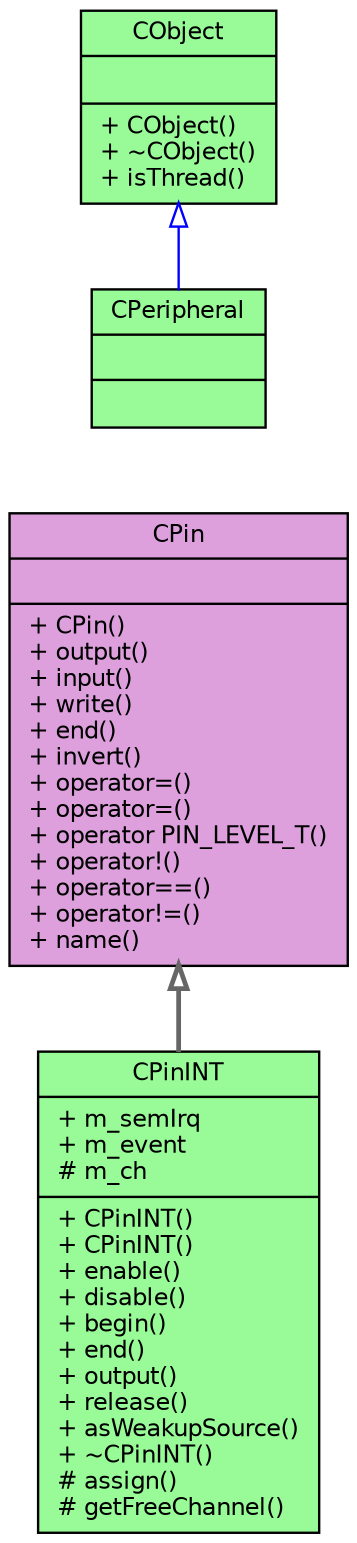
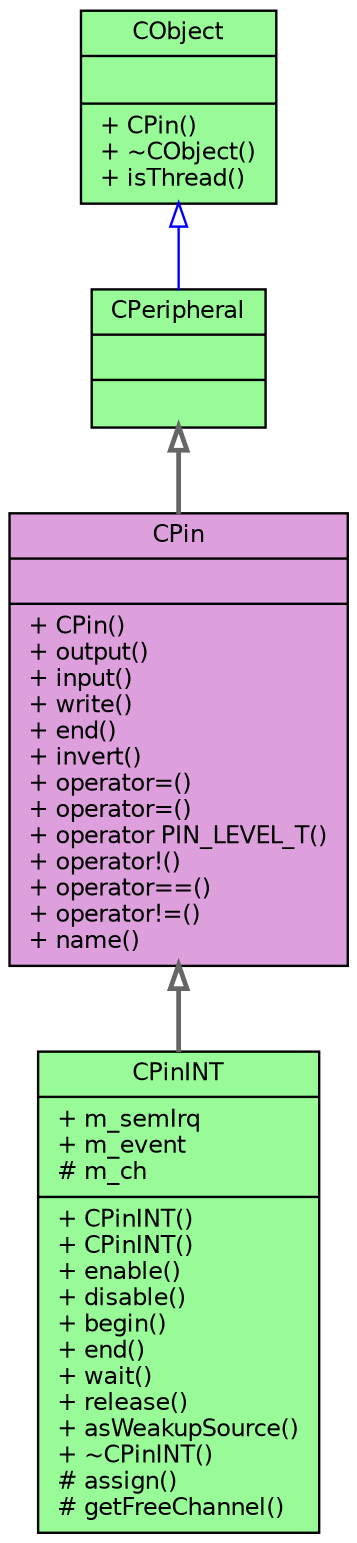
node "CObject": text "+ CObject()" -> "+ CPin()"
edge "CPin" -> "CPeripheral": added
node "CPinINT": text "+ output()" -> "+ wait()"
